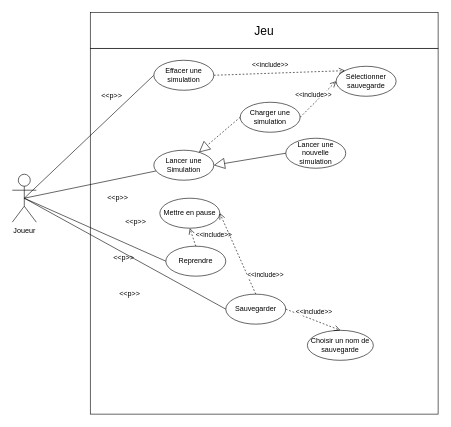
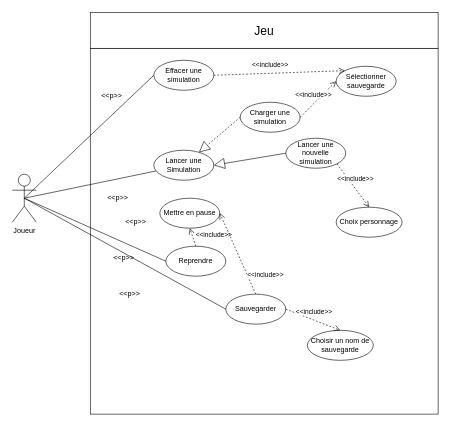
edge "Lancer une nouvelle simulation" -> "Choix personnage": added, label "<<include>>"
node "Choix personnage": added
